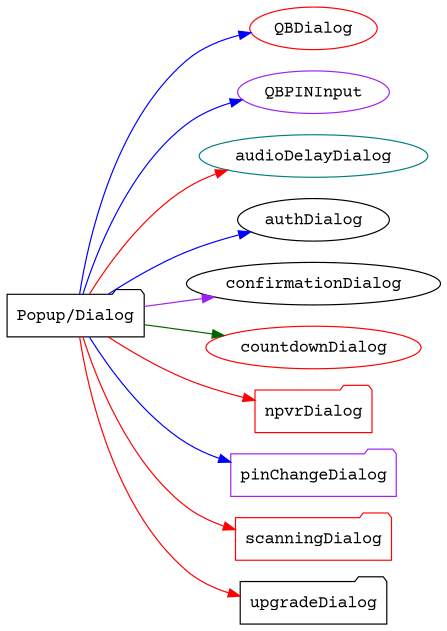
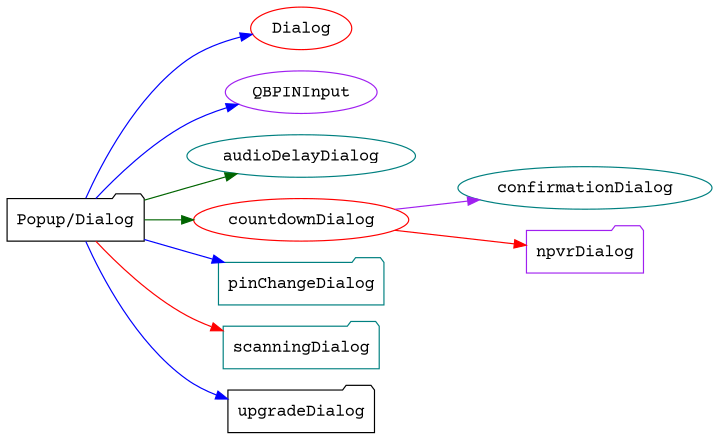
node "QBDialog": label "QBDialog" -> "Dialog"
node "authDialog": removed
edge "Popup/Dialog" -> "audioDelayDialog": color red -> darkgreen
node "confirmationDialog": color black -> teal
edge "Popup/Dialog" -> "confirmationDialog": now "countdownDialog" -> "confirmationDialog"
edge "Popup/Dialog" -> "npvrDialog": now "countdownDialog" -> "npvrDialog"
node "npvrDialog": color red -> purple
node "pinChangeDialog": color purple -> teal
edge "Popup/Dialog" -> "upgradeDialog": color red -> blue
node "scanningDialog": color red -> teal
